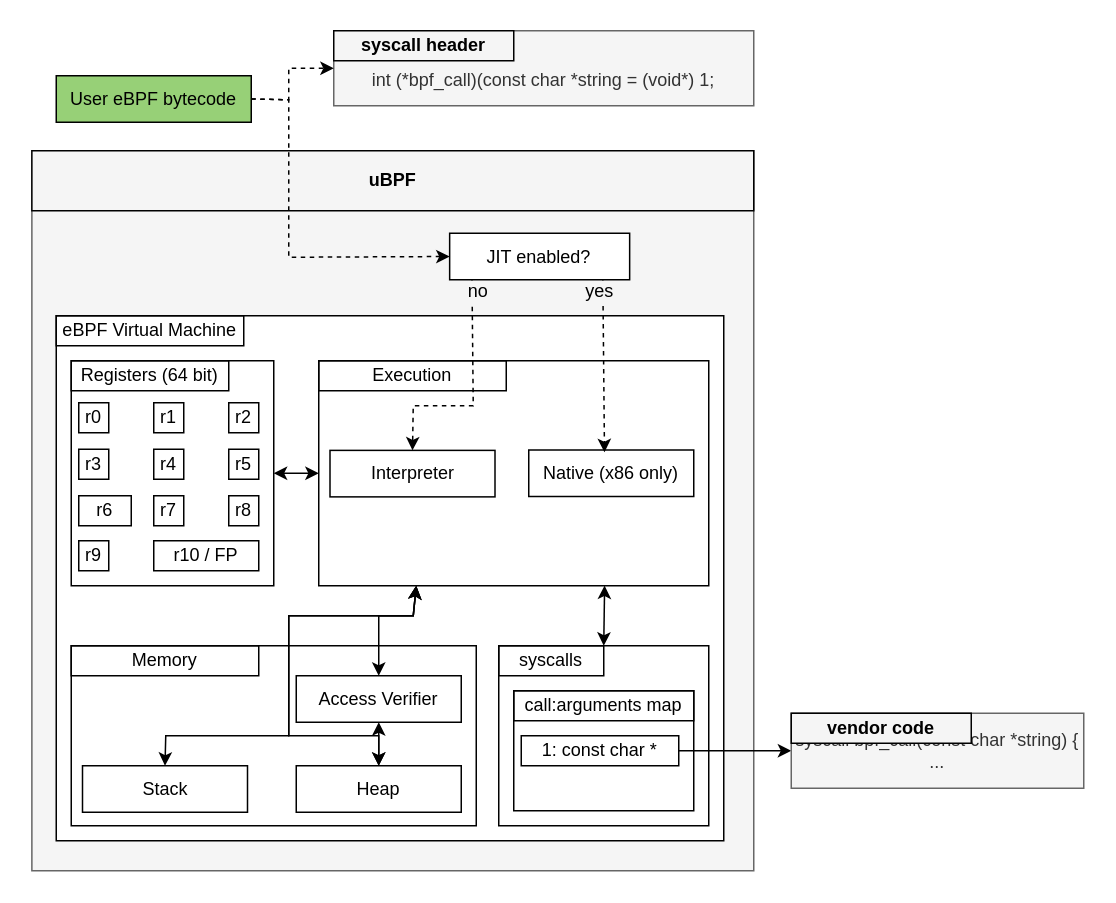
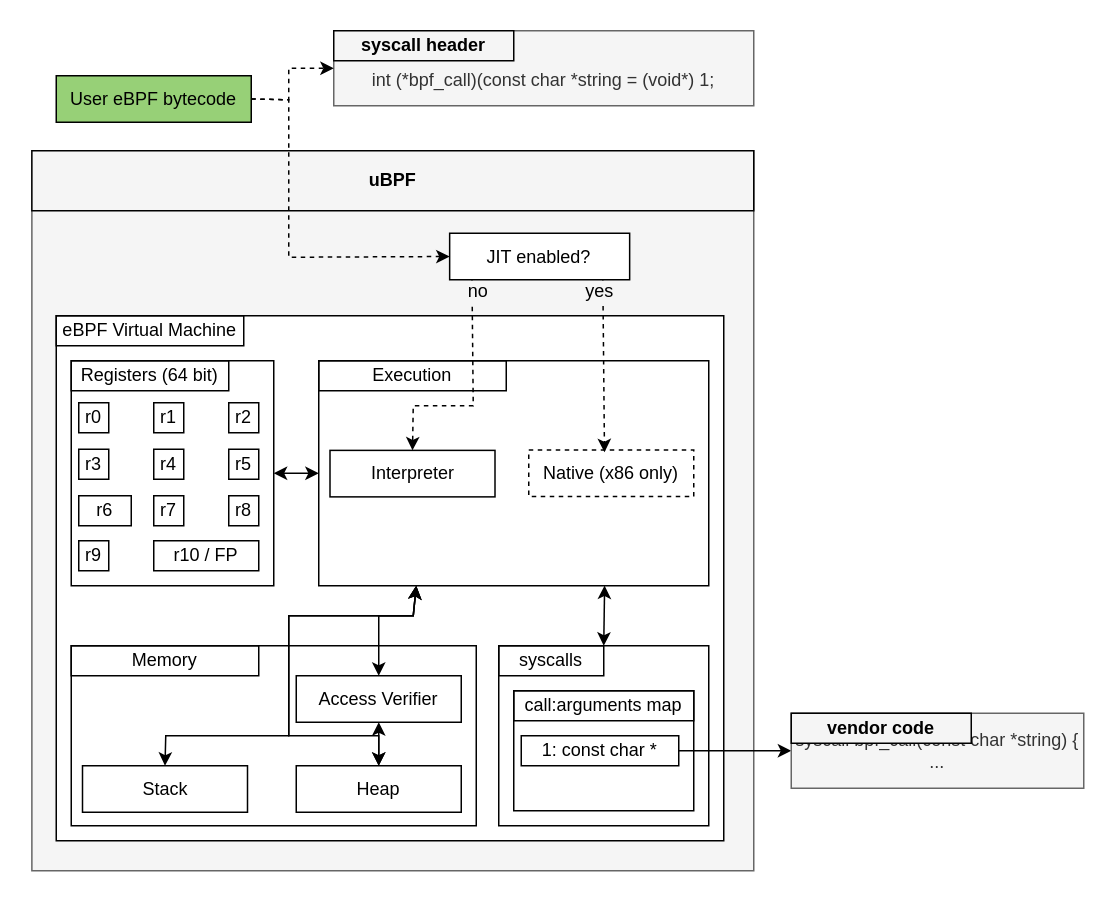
node "Native (x86 only)": style solid -> dashed
